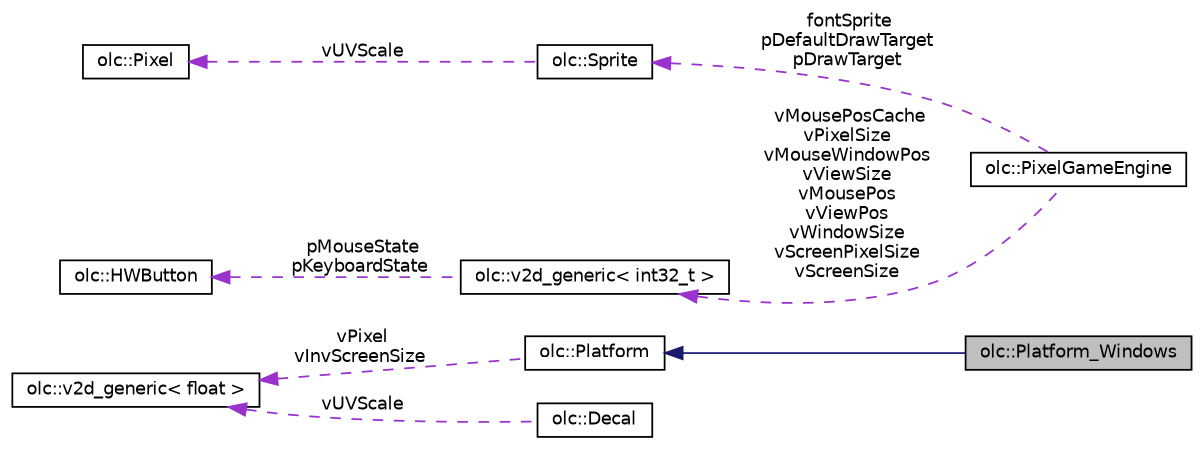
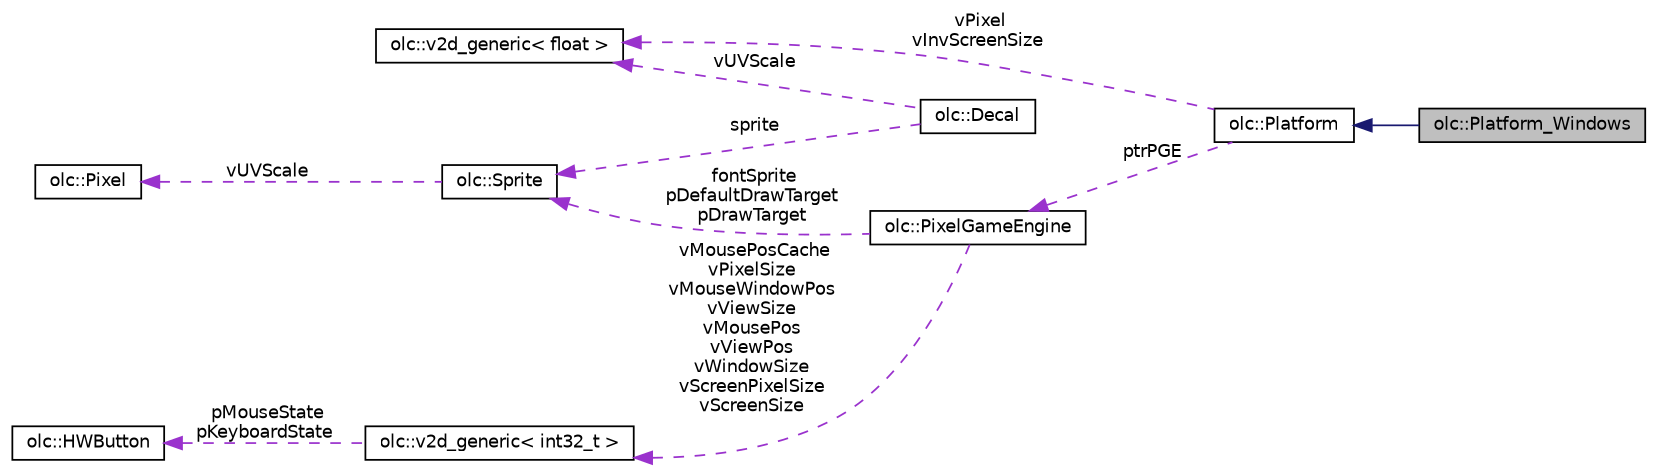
edge "olc::Decal" -> "olc::Sprite": added, label "sprite"
edge "olc::Platform" -> "olc::PixelGameEngine": added, label "ptrPGE"
